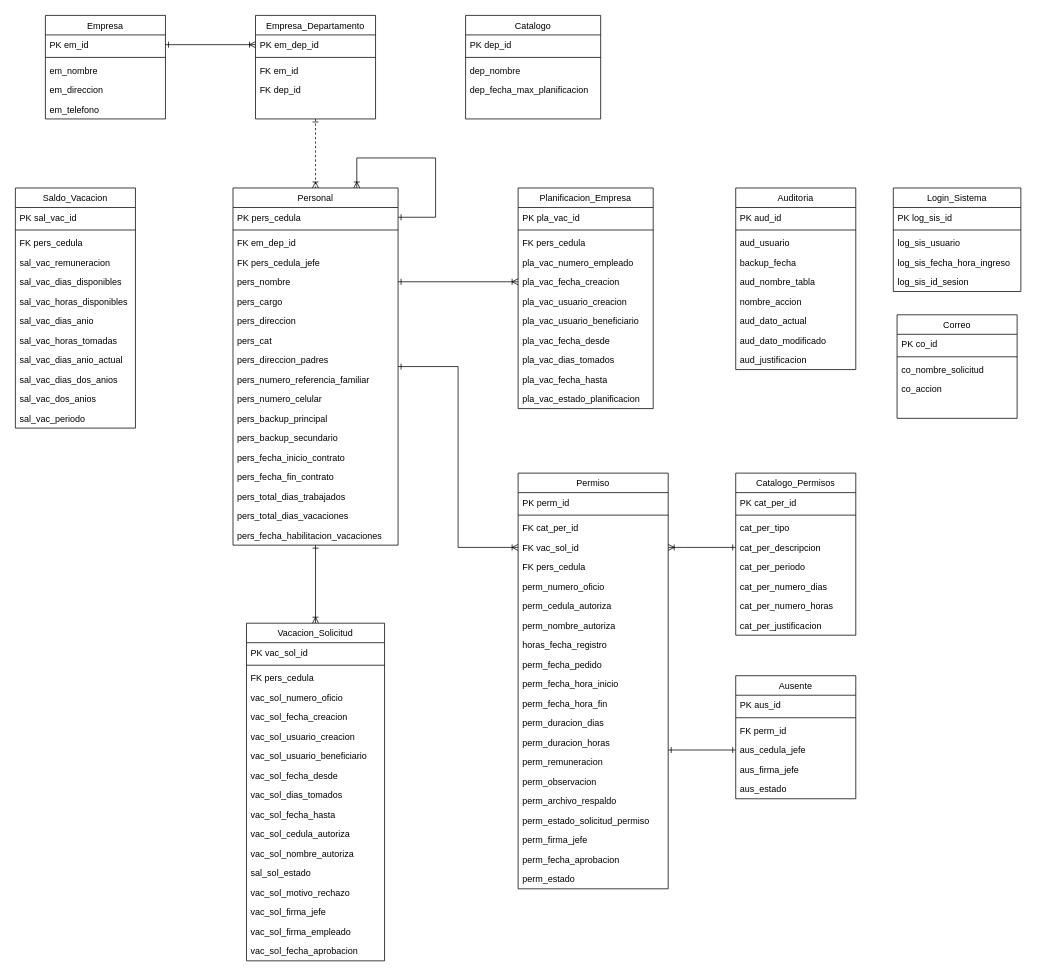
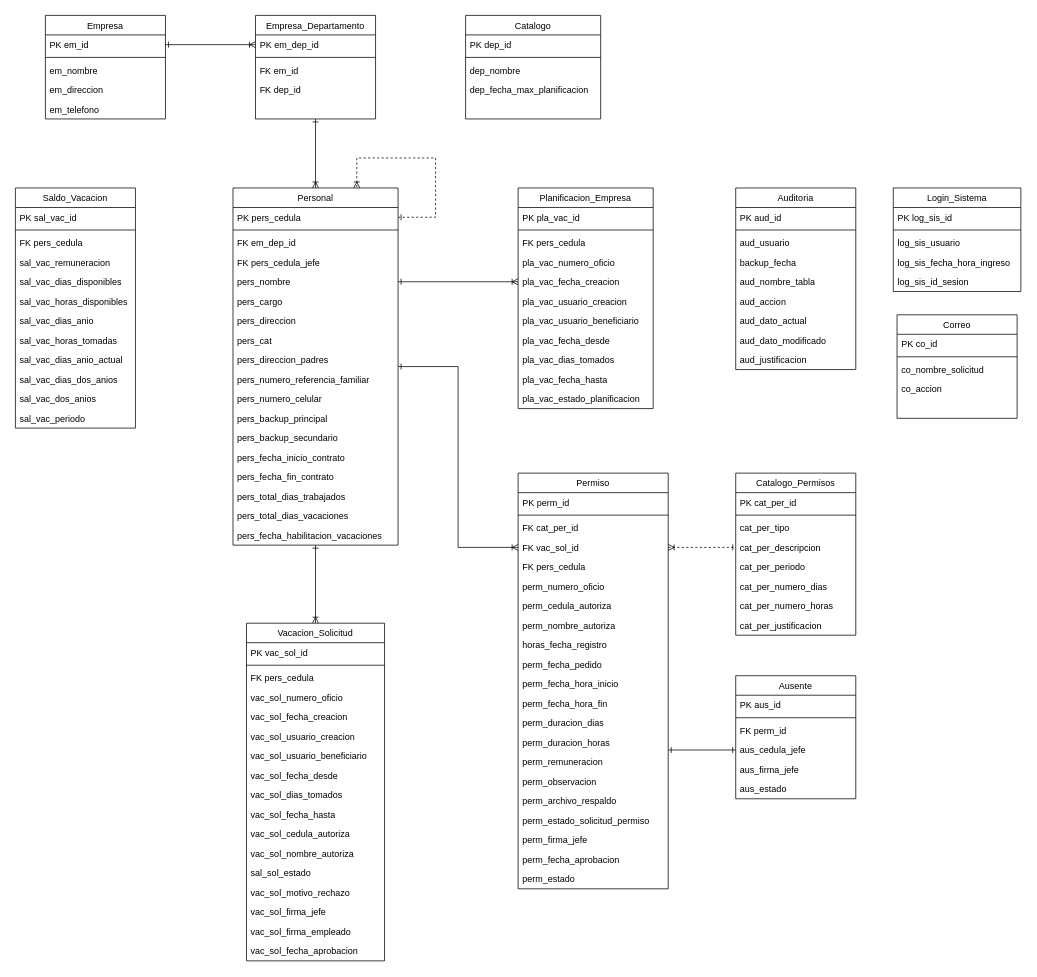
edge "Empresa_Departamento" -- "Personal": style dashed -> solid
edge "PK pers_cedula" -- "Personal": style solid -> dashed
node "pla_vac_numero_empleado": label "pla_vac_numero_empleado" -> "pla_vac_numero_oficio"
node "nombre_accion": label "nombre_accion" -> "aud_accion"
edge "cat_per_descripcion" -- "Permiso": style solid -> dashed
